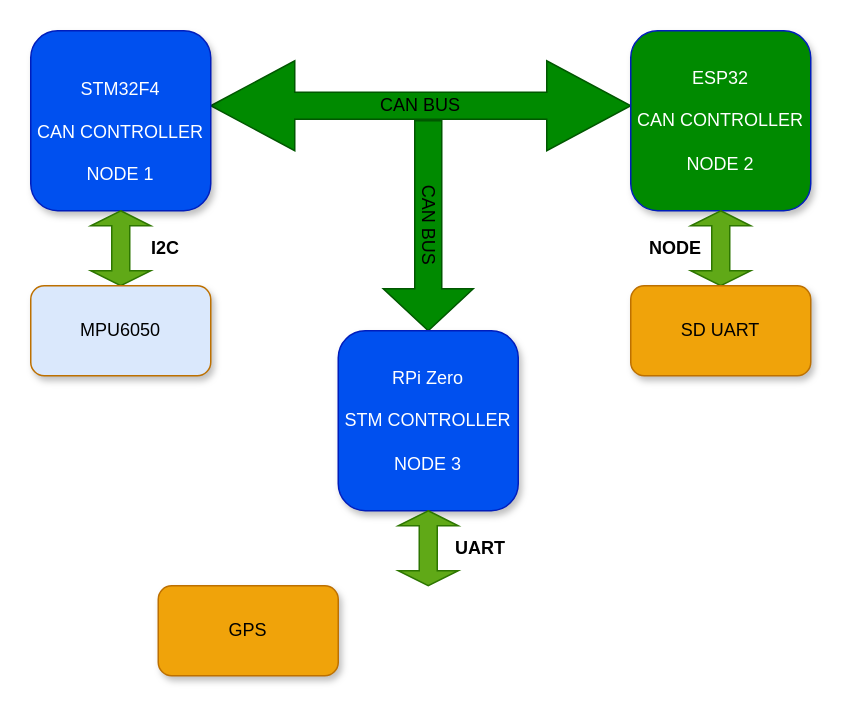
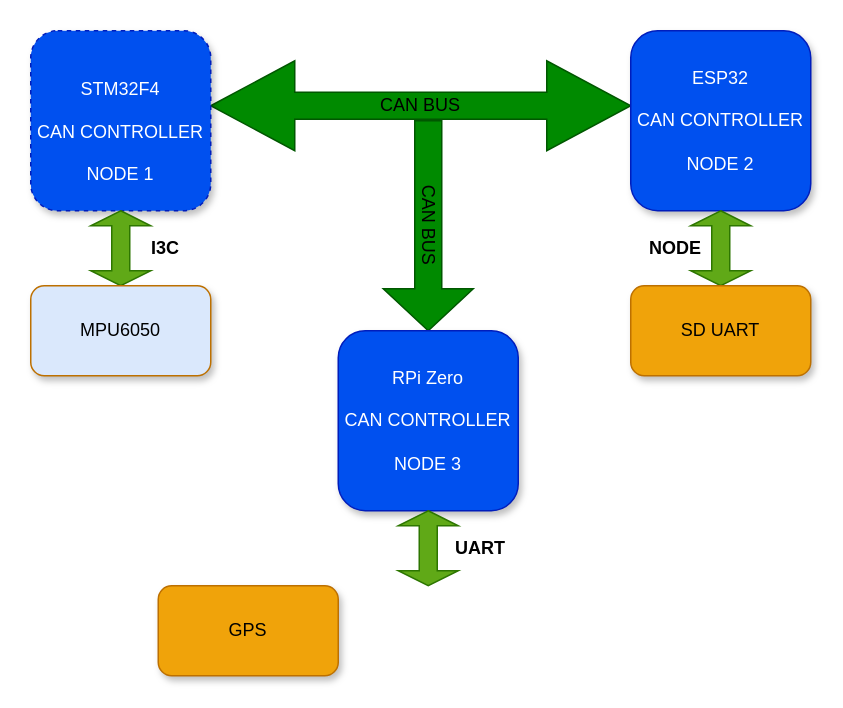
node "STM32F4 CAN CONTROLLER NODE 1": style solid -> dashed
node "ESP32 CAN CONTROLLER NODE 2": fillcolor #008a00 -> #0050ef
node "I2C": label "I2C" -> "I3C"
node "RPi Zero STM CONTROLLER NODE 3": label "RPi Zero STM CONTROLLER NODE 3" -> "RPi Zero CAN CONTROLLER NODE 3"
